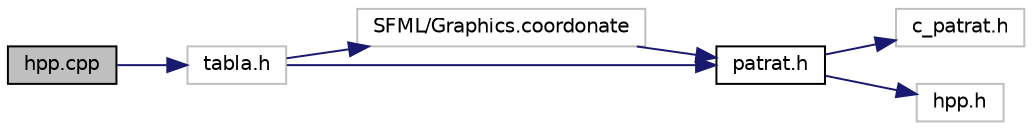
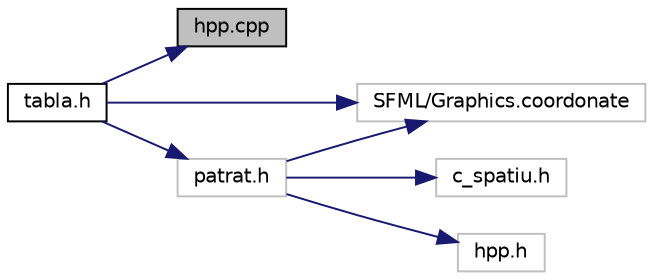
node "c_patrat.h": label "c_patrat.h" -> "c_spatiu.h"
edge "SFML/Graphics.coordonate" -> "patrat.h": reversed
edge "hpp.cpp" -> "tabla.h": reversed
node "tabla.h": color grey75 -> black
node "patrat.h": color black -> grey75
